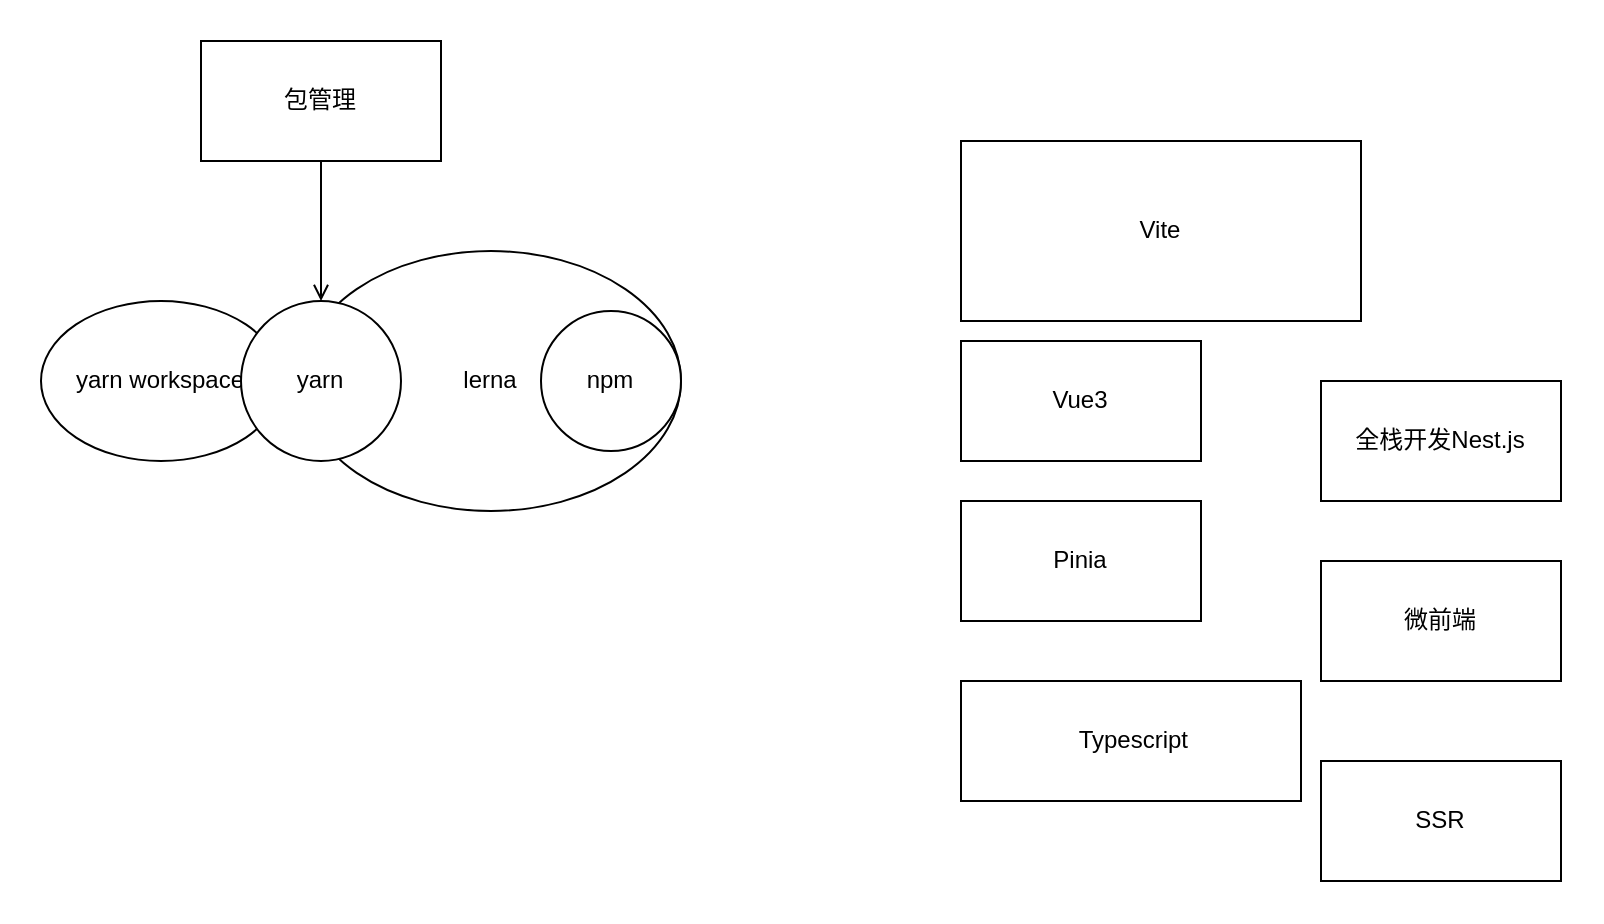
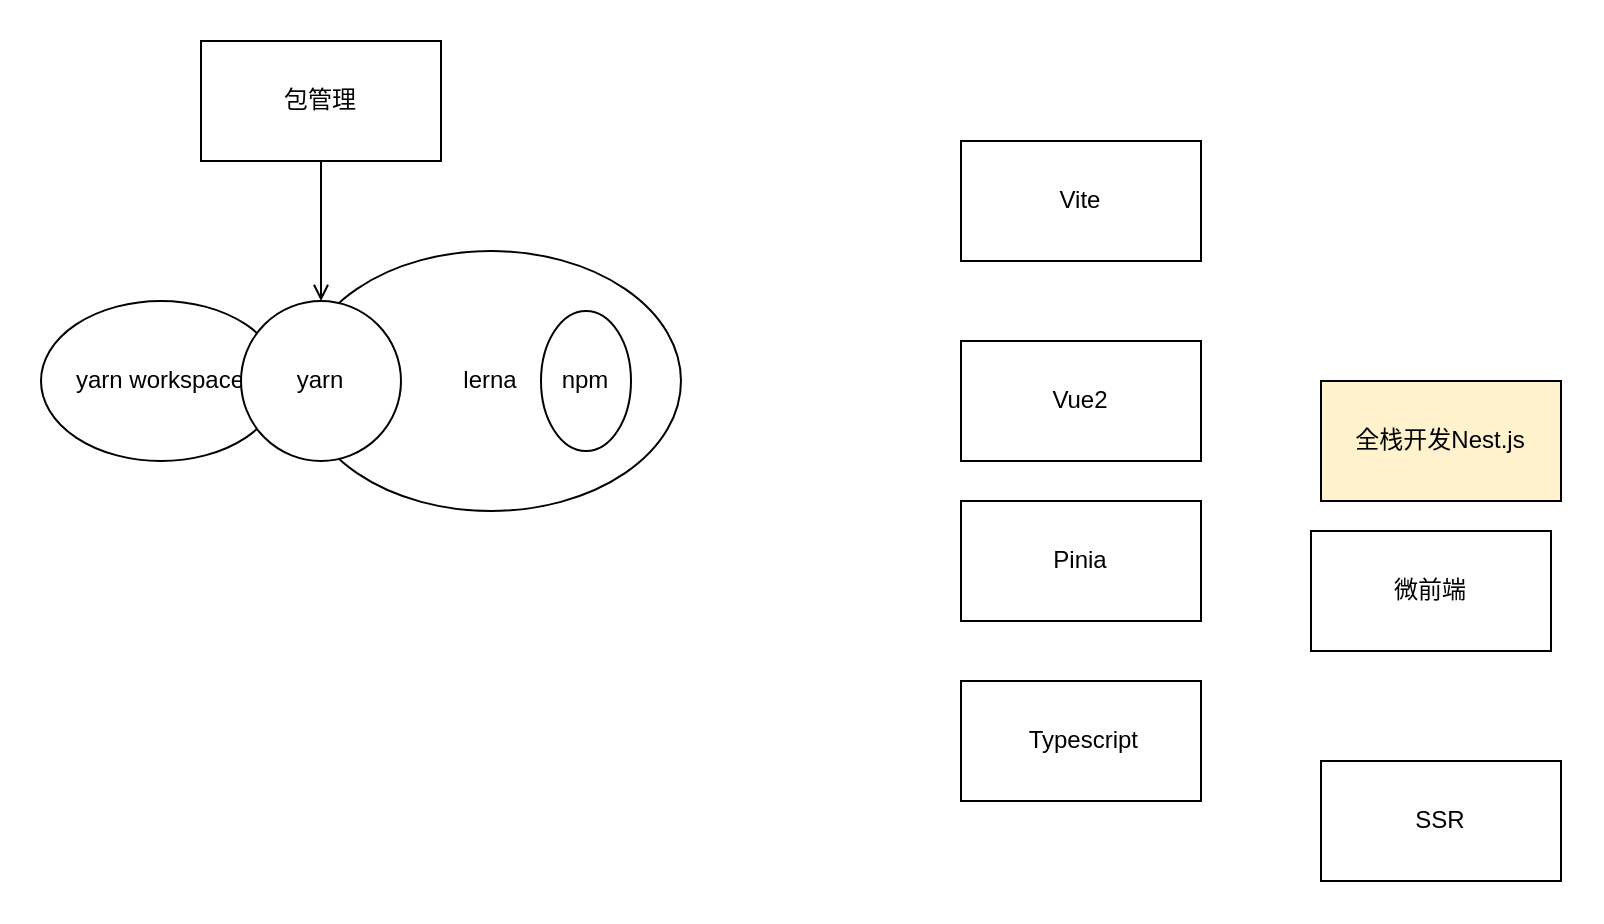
node "Vite": size 400x180 -> 240x120
node "npm": size 140x140 -> 90x140
node "Vue3": label "Vue3" -> "Vue2"
node "全栈开发Nest.js": fillcolor #ffffff -> #fff2cc
node "微前端": moved (1441, 621) -> (1431, 591)
node "Typescript": size 340x120 -> 240x120
